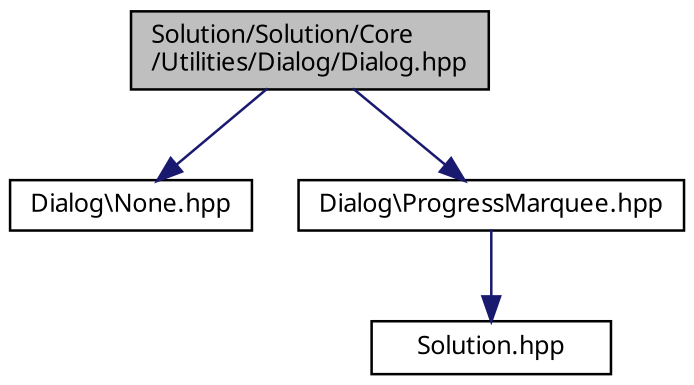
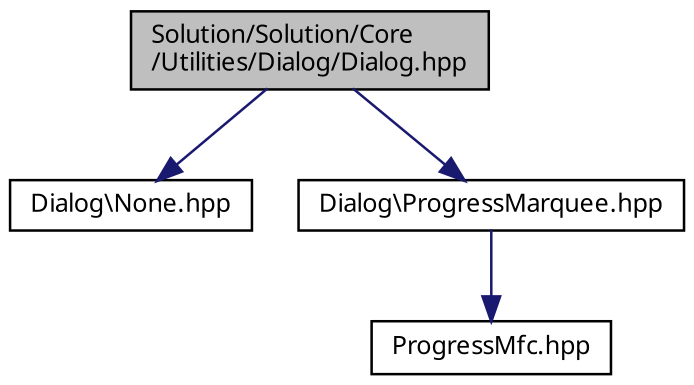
node "Solution.hpp": label "Solution.hpp" -> "ProgressMfc.hpp"
